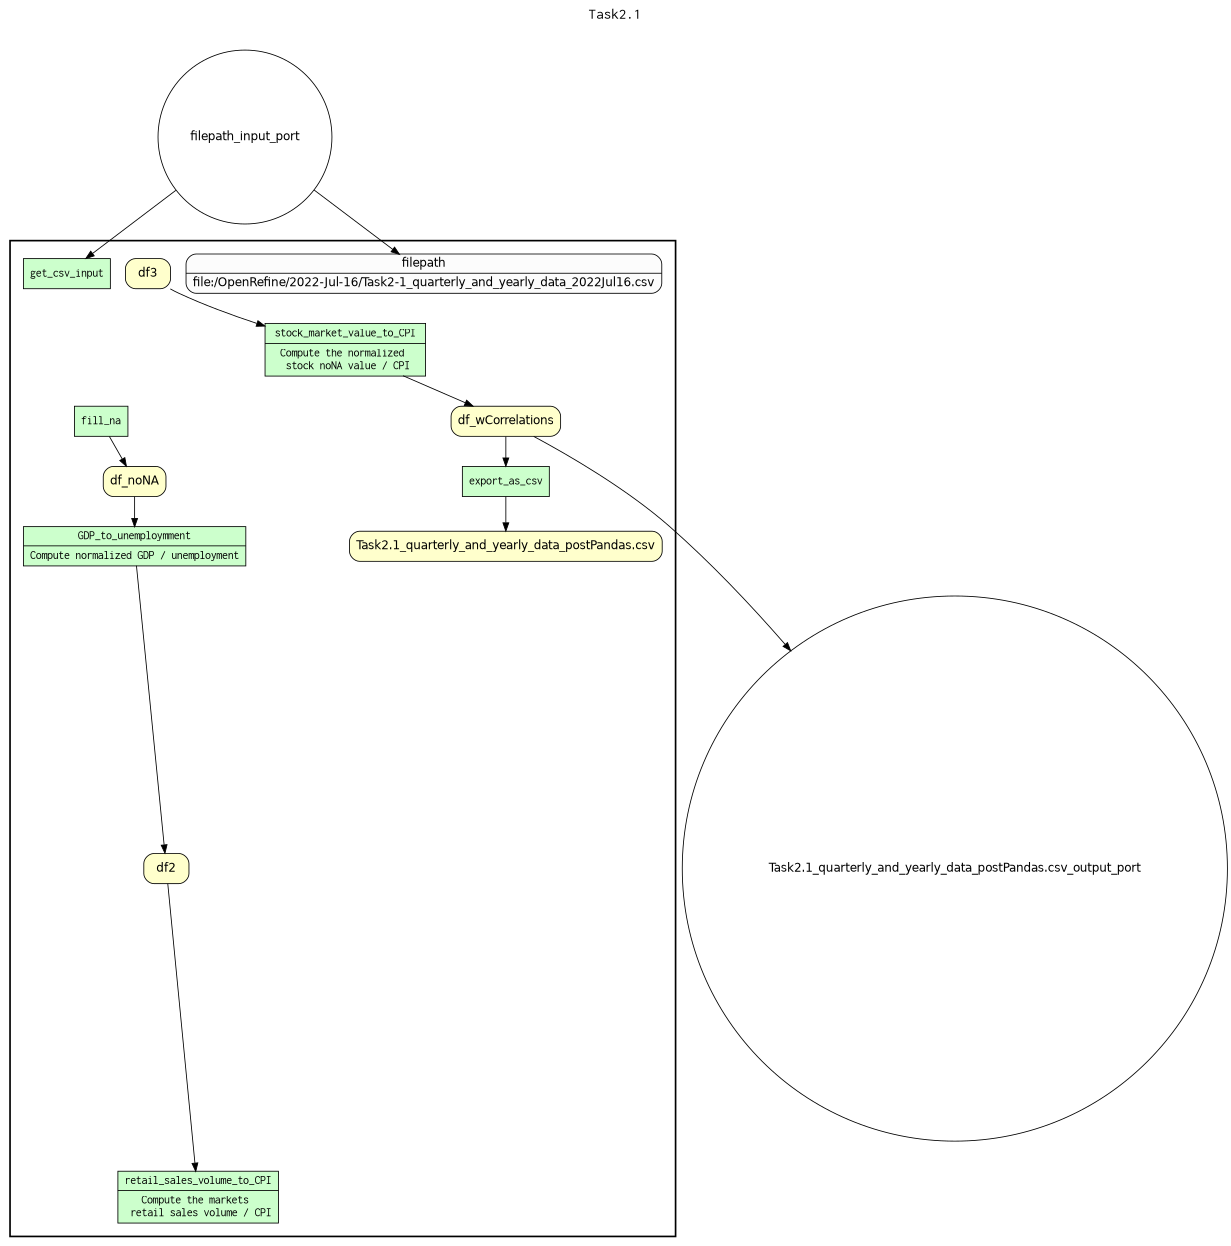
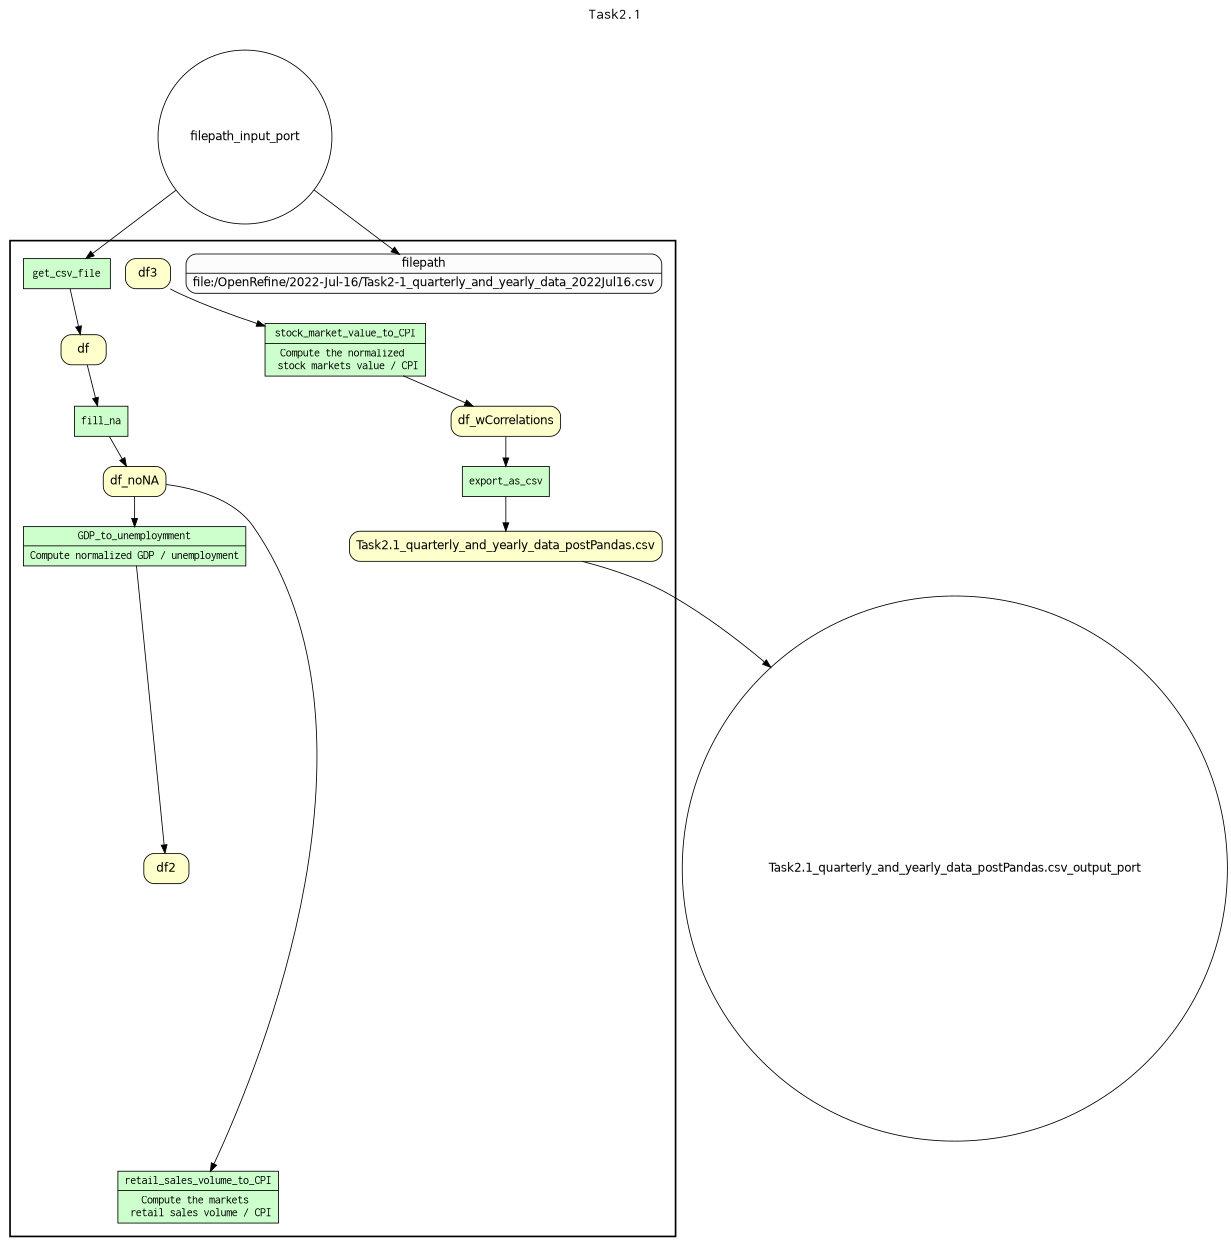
node "get_csv_input": label "get_csv_input" -> "get_csv_file"
node "df": added
node "stock_market_value_to_CPI": text "stock noNA value / CPI" -> "stock markets value / CPI"
edge "df_wCorrelations" -> "Task2.1_quarterly_and_yearly_data_postPandas.csv_output_port": now "Task2.1_quarterly_and_yearly_data_postPandas.csv" -> "Task2.1_quarterly_and_yearly_data_postPandas.csv_output_port"
edge "df2" -> "retail_sales_volume_to_CPI": now "df_noNA" -> "retail_sales_volume_to_CPI"
